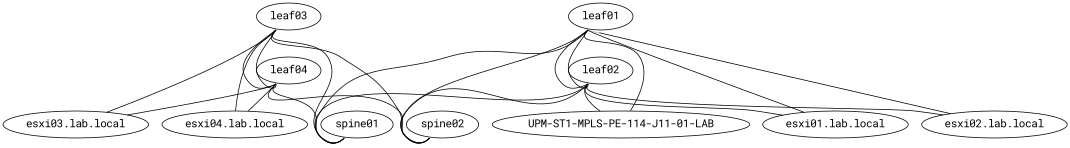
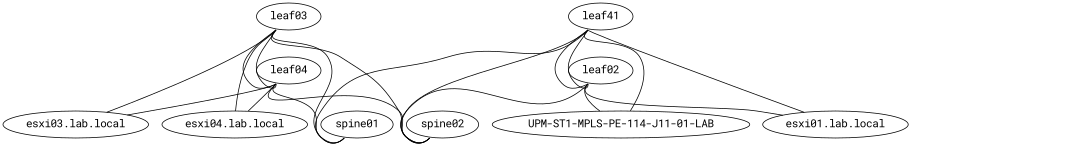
node "leaf01": label "leaf01" -> "leaf41"
edge "leaf02" -- "spine01": removed
node "esxi02.lab.local": removed
